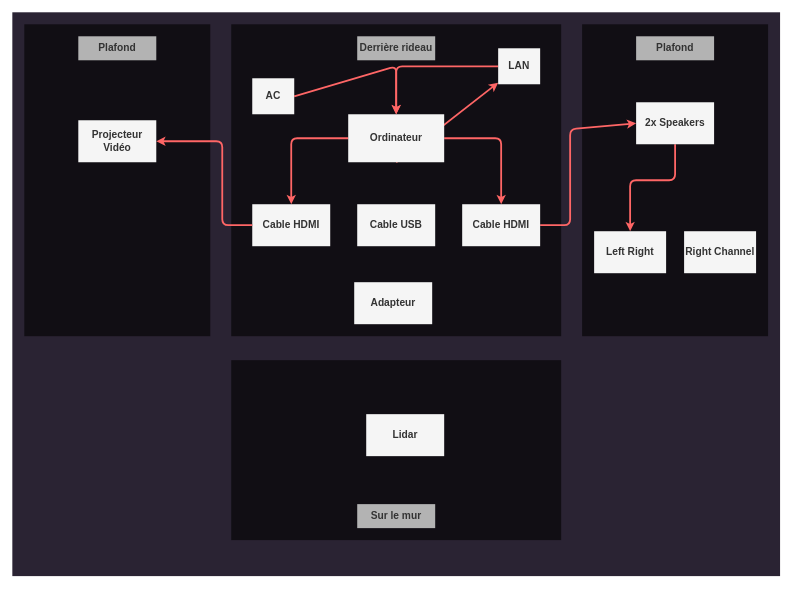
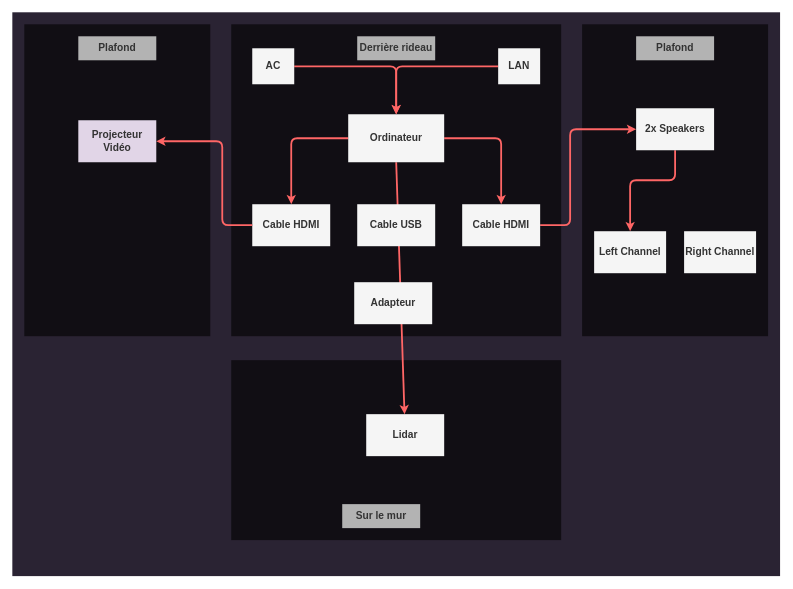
node "AC": moved (273, 96) -> (273, 66)
edge "Ordinateur" -> "LAN": now "Ordinateur" -> "Lidar"
node "2x Speakers": moved (675, 123) -> (675, 129)
node "Projecteur Vidéo": fillcolor #f5f5f5 -> #e1d5e7
node "Left Right": label "Left Right" -> "Left Channel"
node "Sur le mur": moved (396, 516) -> (381, 516)
